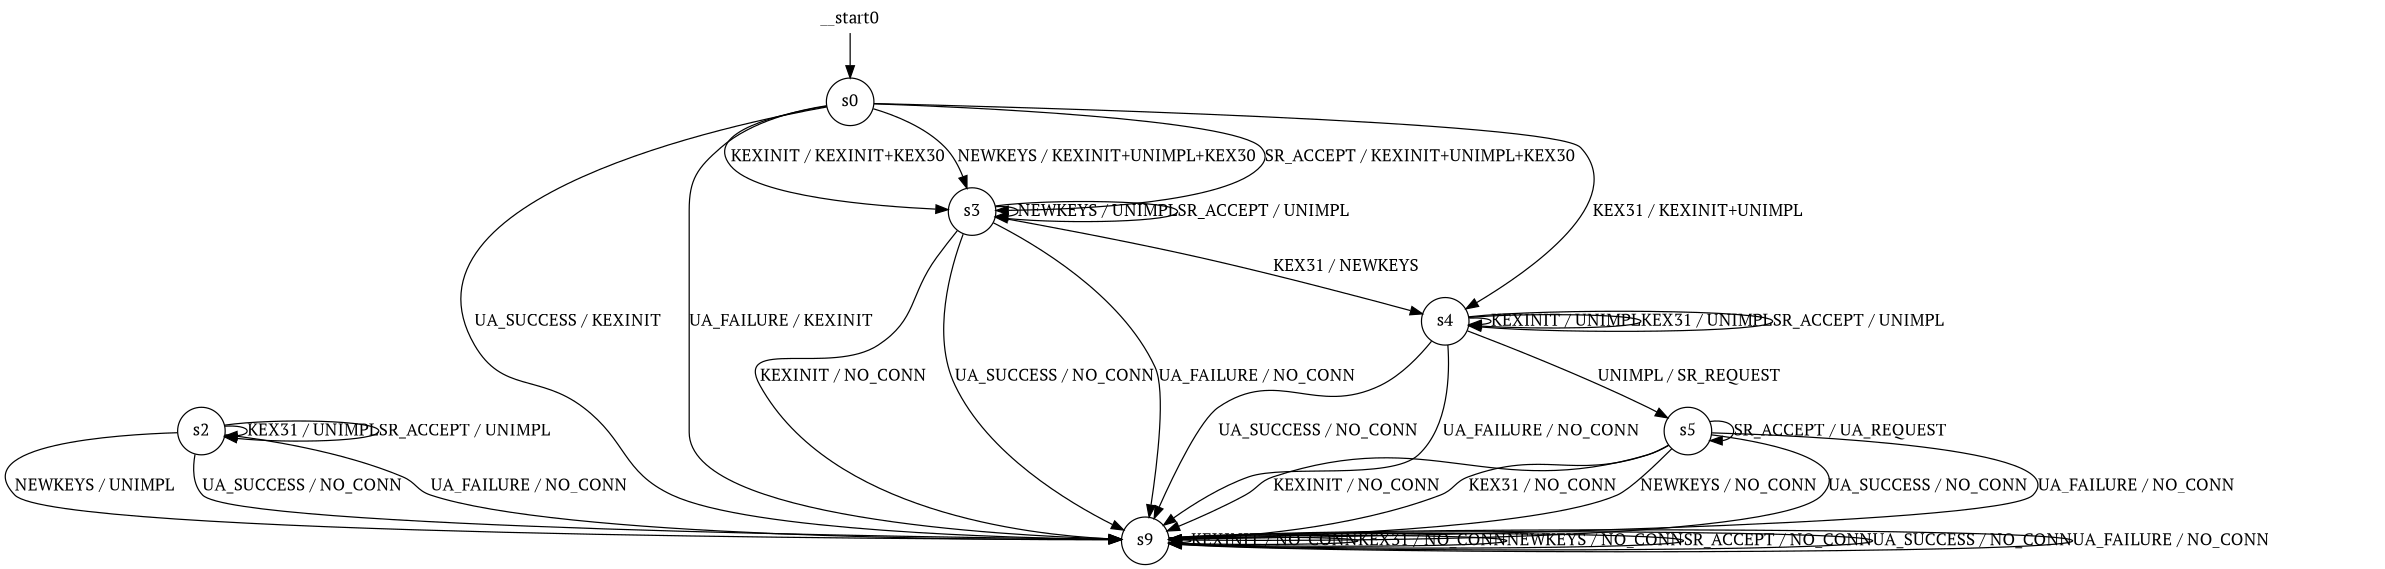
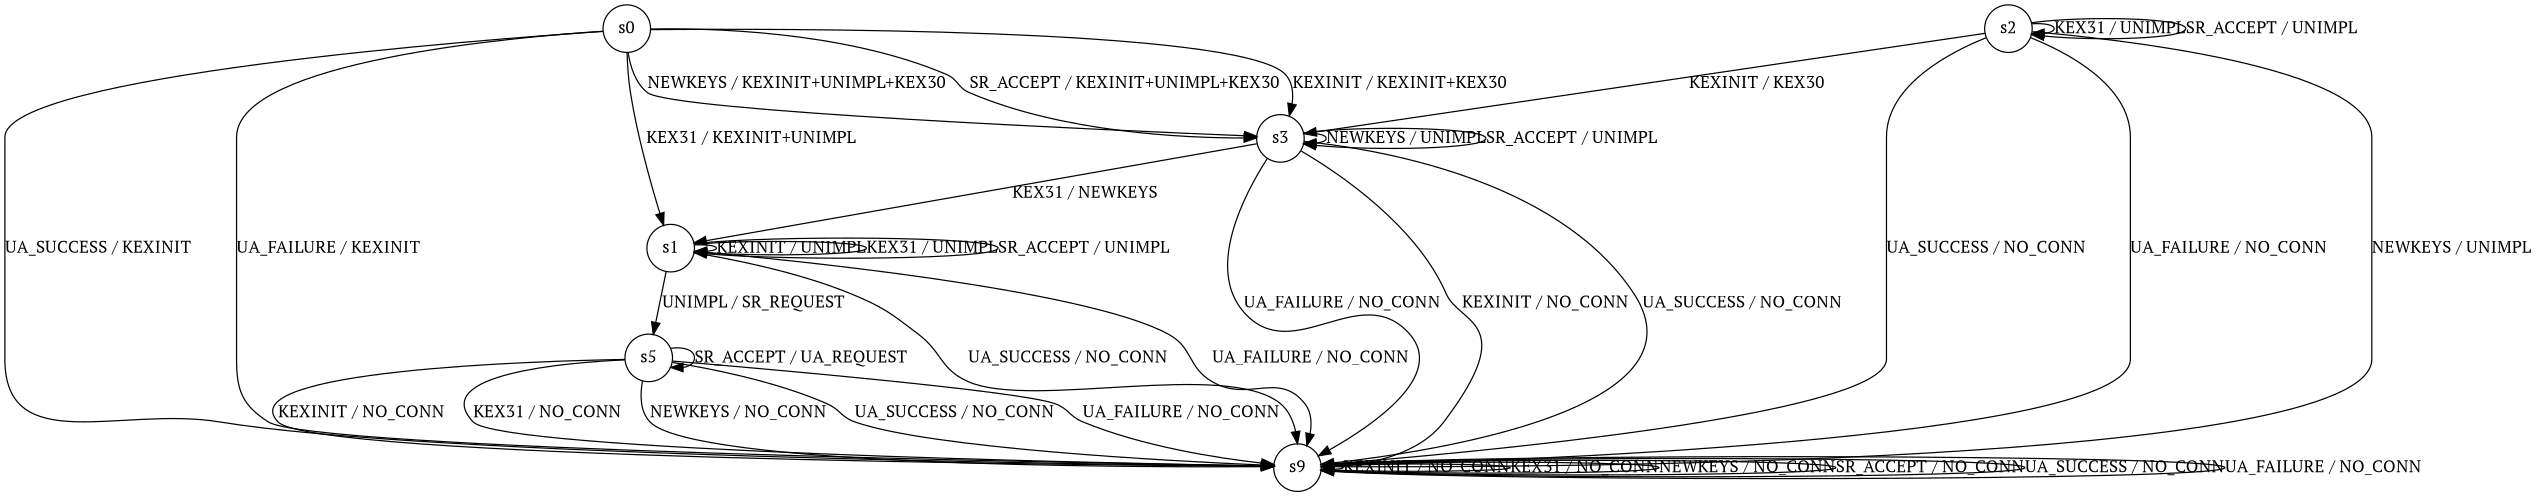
node "__start0": removed
edge "s2" -> "s3": added, label "KEXINIT / KEX30"
node "s4": label "s4" -> "s1"
